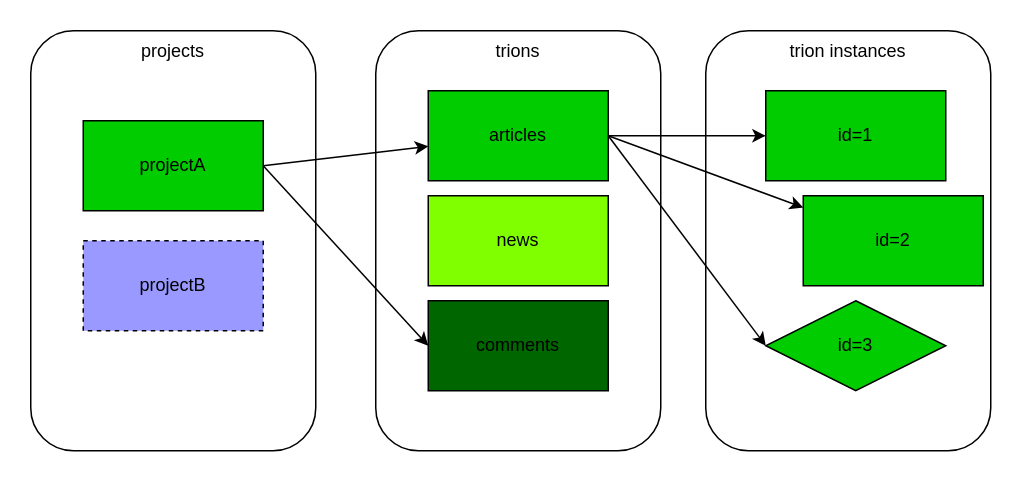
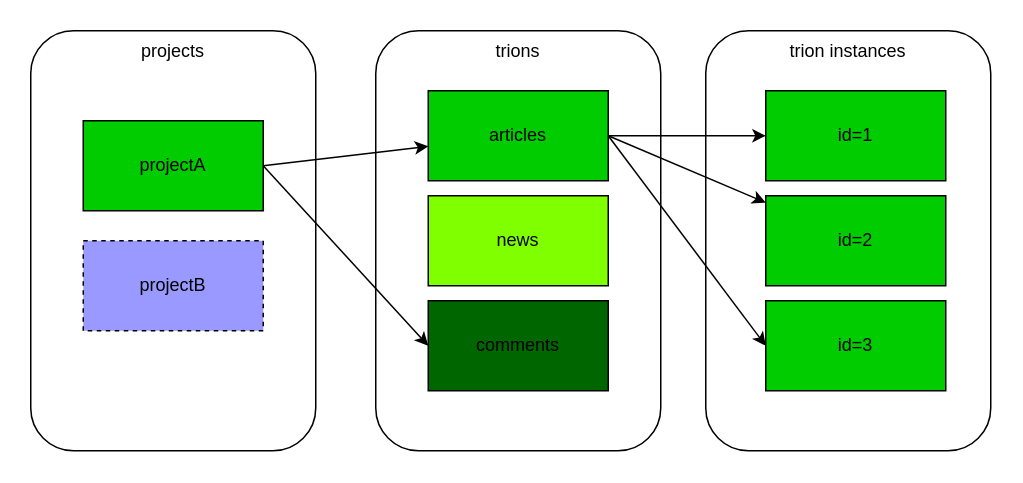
node "id=2": moved (893, 241) -> (856, 241)
node "id=3": shape diamond -> rectangle
